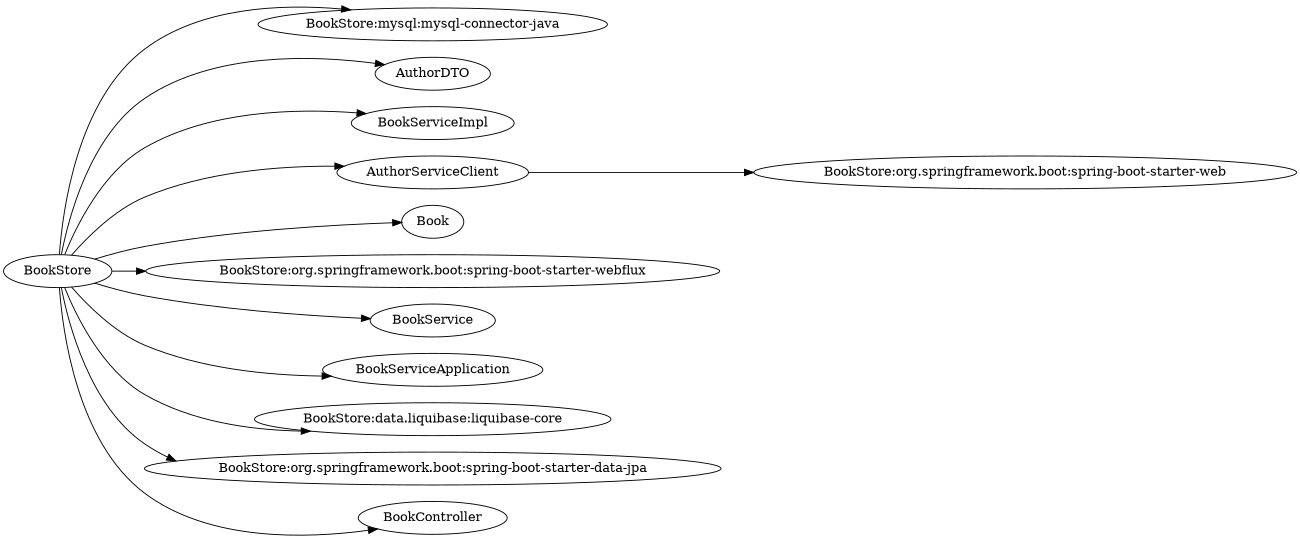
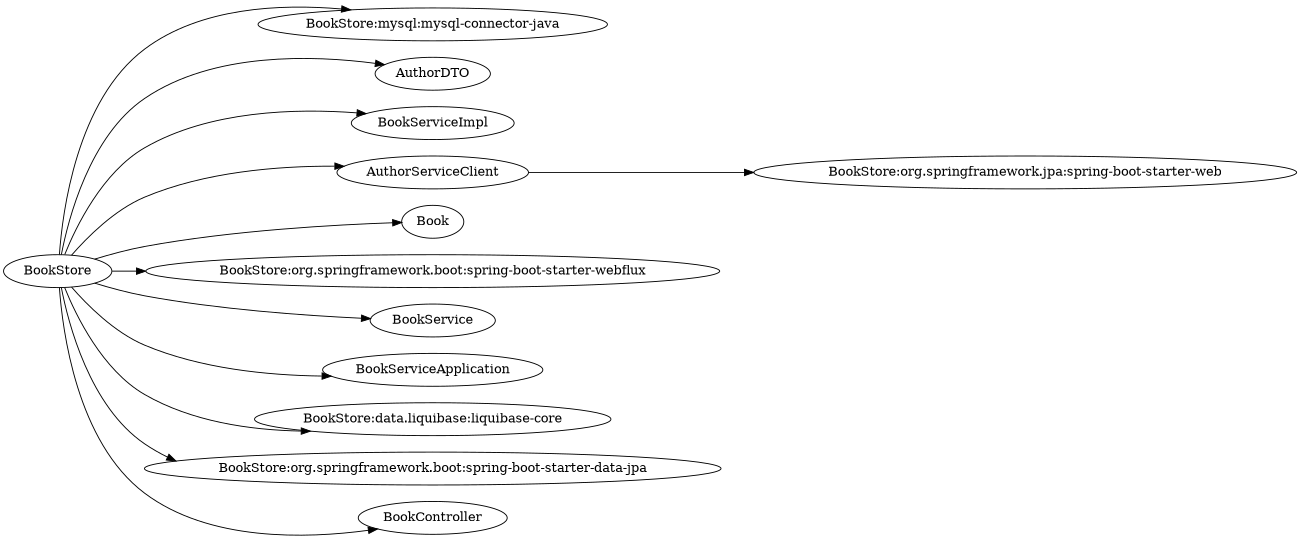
node "BookStore:org.springframework.boot:spring-boot-starter-web": label "BookStore:org.springframework.boot:spring-boot-starter-web" -> "BookStore:org.springframework.jpa:spring-boot-starter-web"
